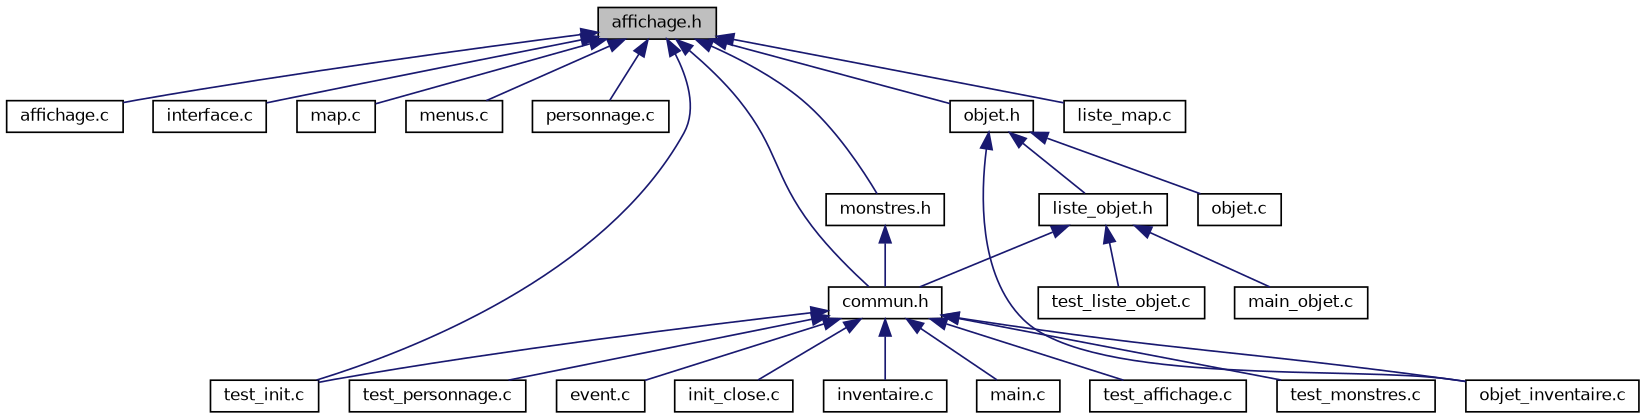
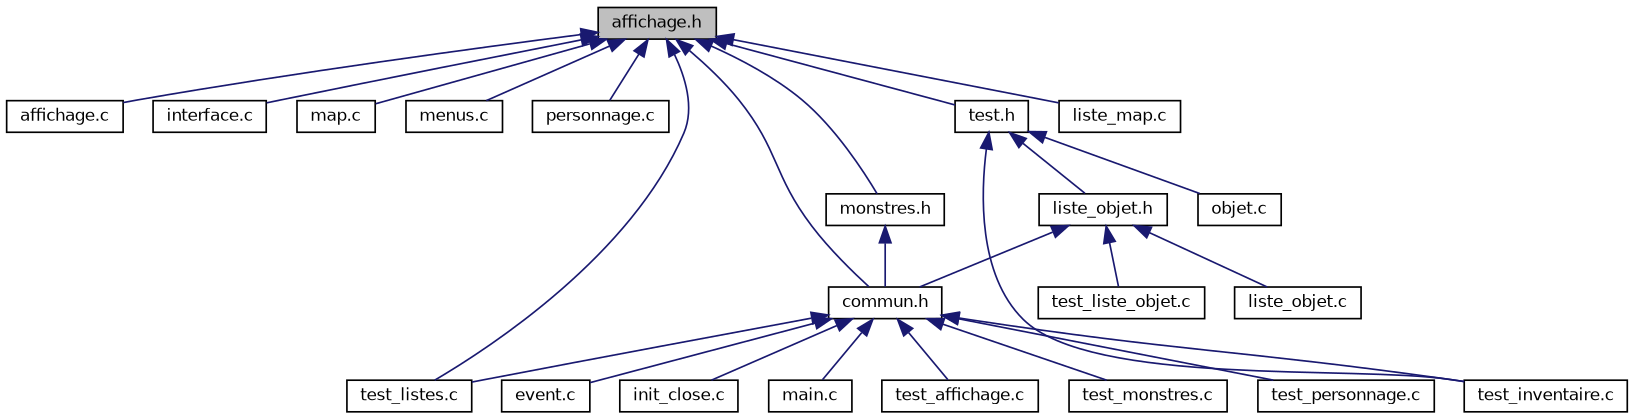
node "objet.h": label "objet.h" -> "test.h"
node "main_objet.c": label "main_objet.c" -> "liste_objet.c"
node "test_init.c": label "test_init.c" -> "test_listes.c"
node "inventaire.c": removed
node "objet_inventaire.c": label "objet_inventaire.c" -> "test_inventaire.c"
